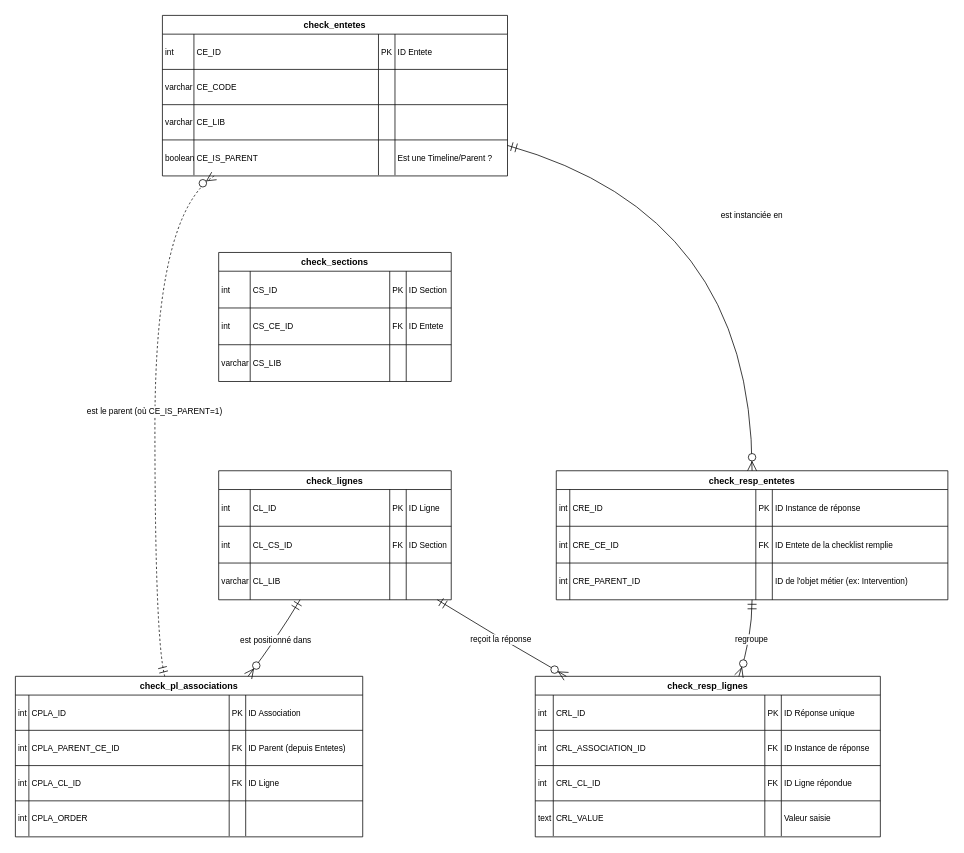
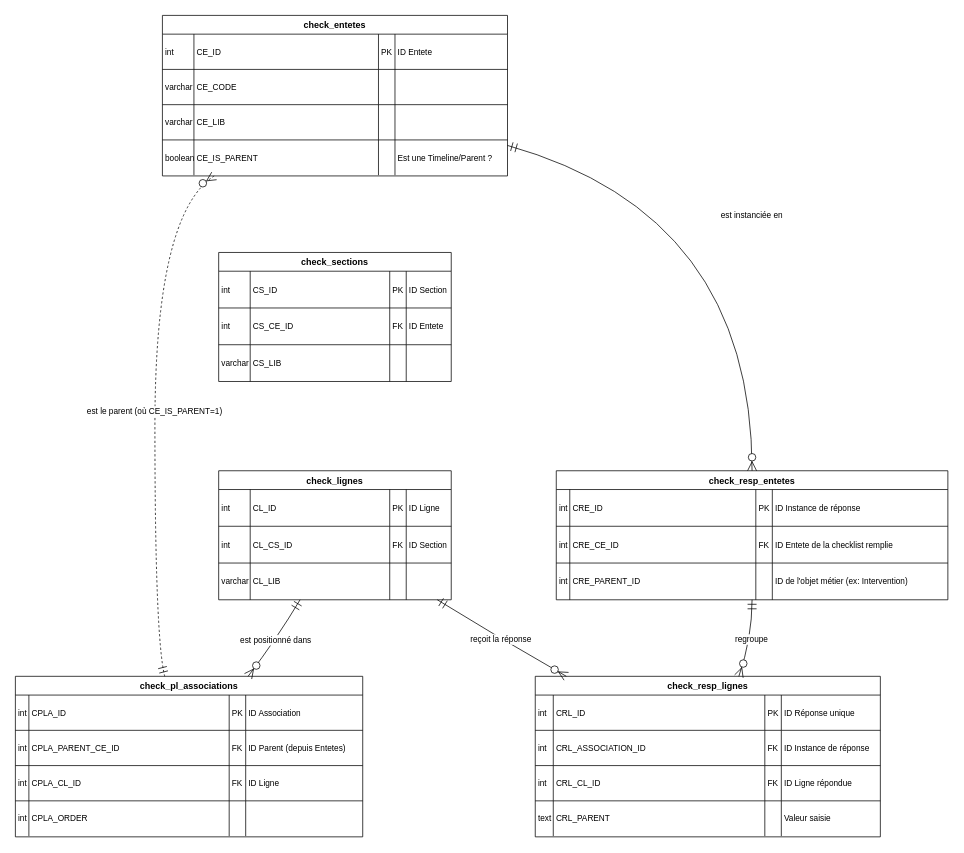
node "CRL_VALUE": label "CRL_VALUE" -> "CRL_PARENT"
